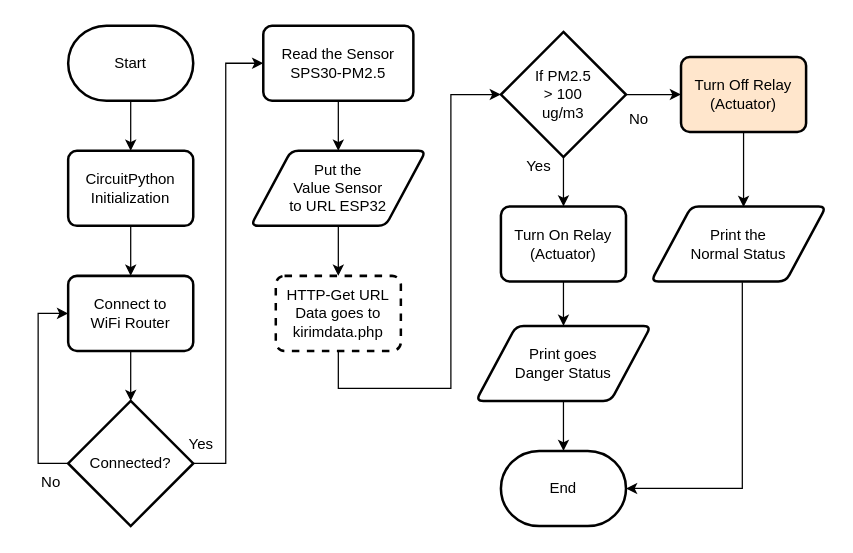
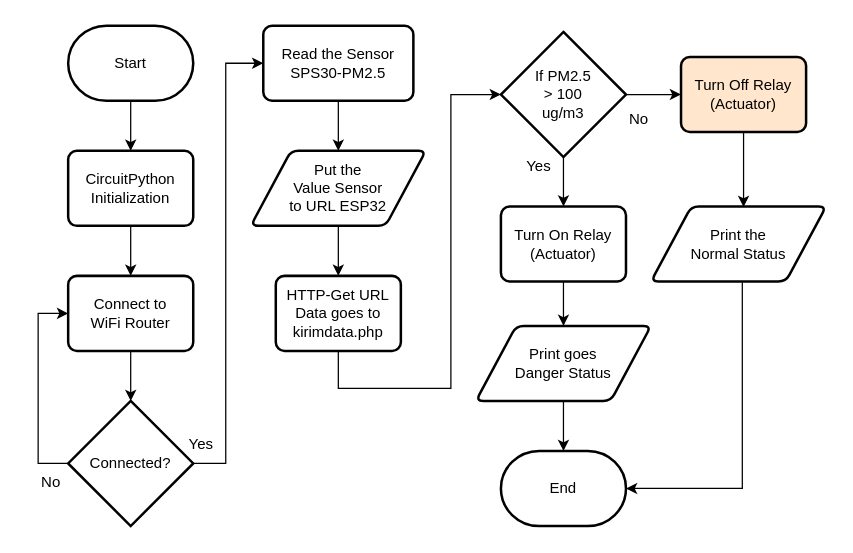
node "HTTP-Get URL Data goes to kirimdata.php": style dashed -> solid
